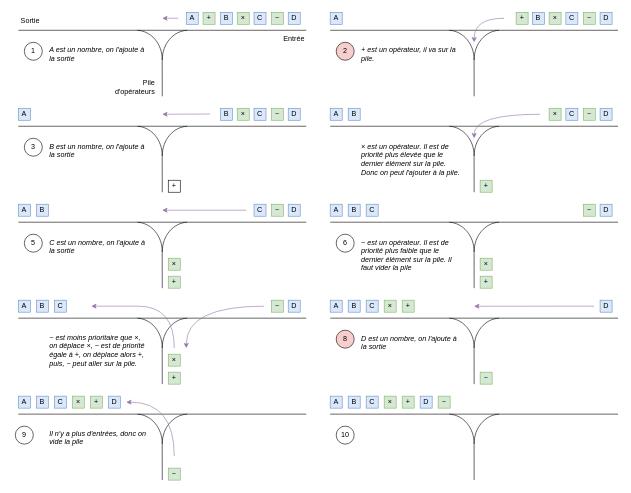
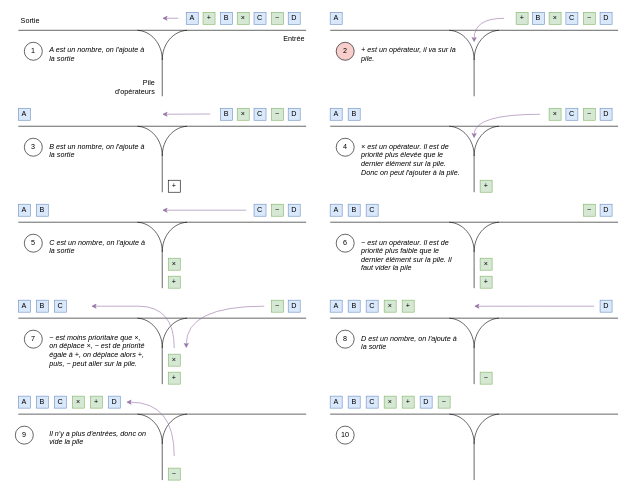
node "4": added
node "7": added
node "8": fillcolor #f8cecc -> #ffffff
